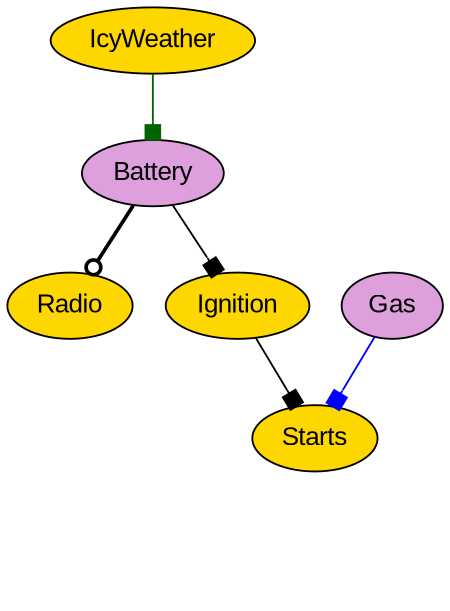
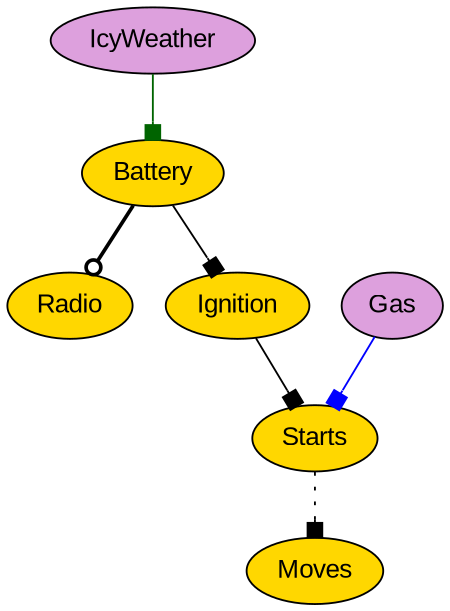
node "IcyWeather": fillcolor gold -> plum
node "Battery": fillcolor plum -> gold
node "Moves": added
